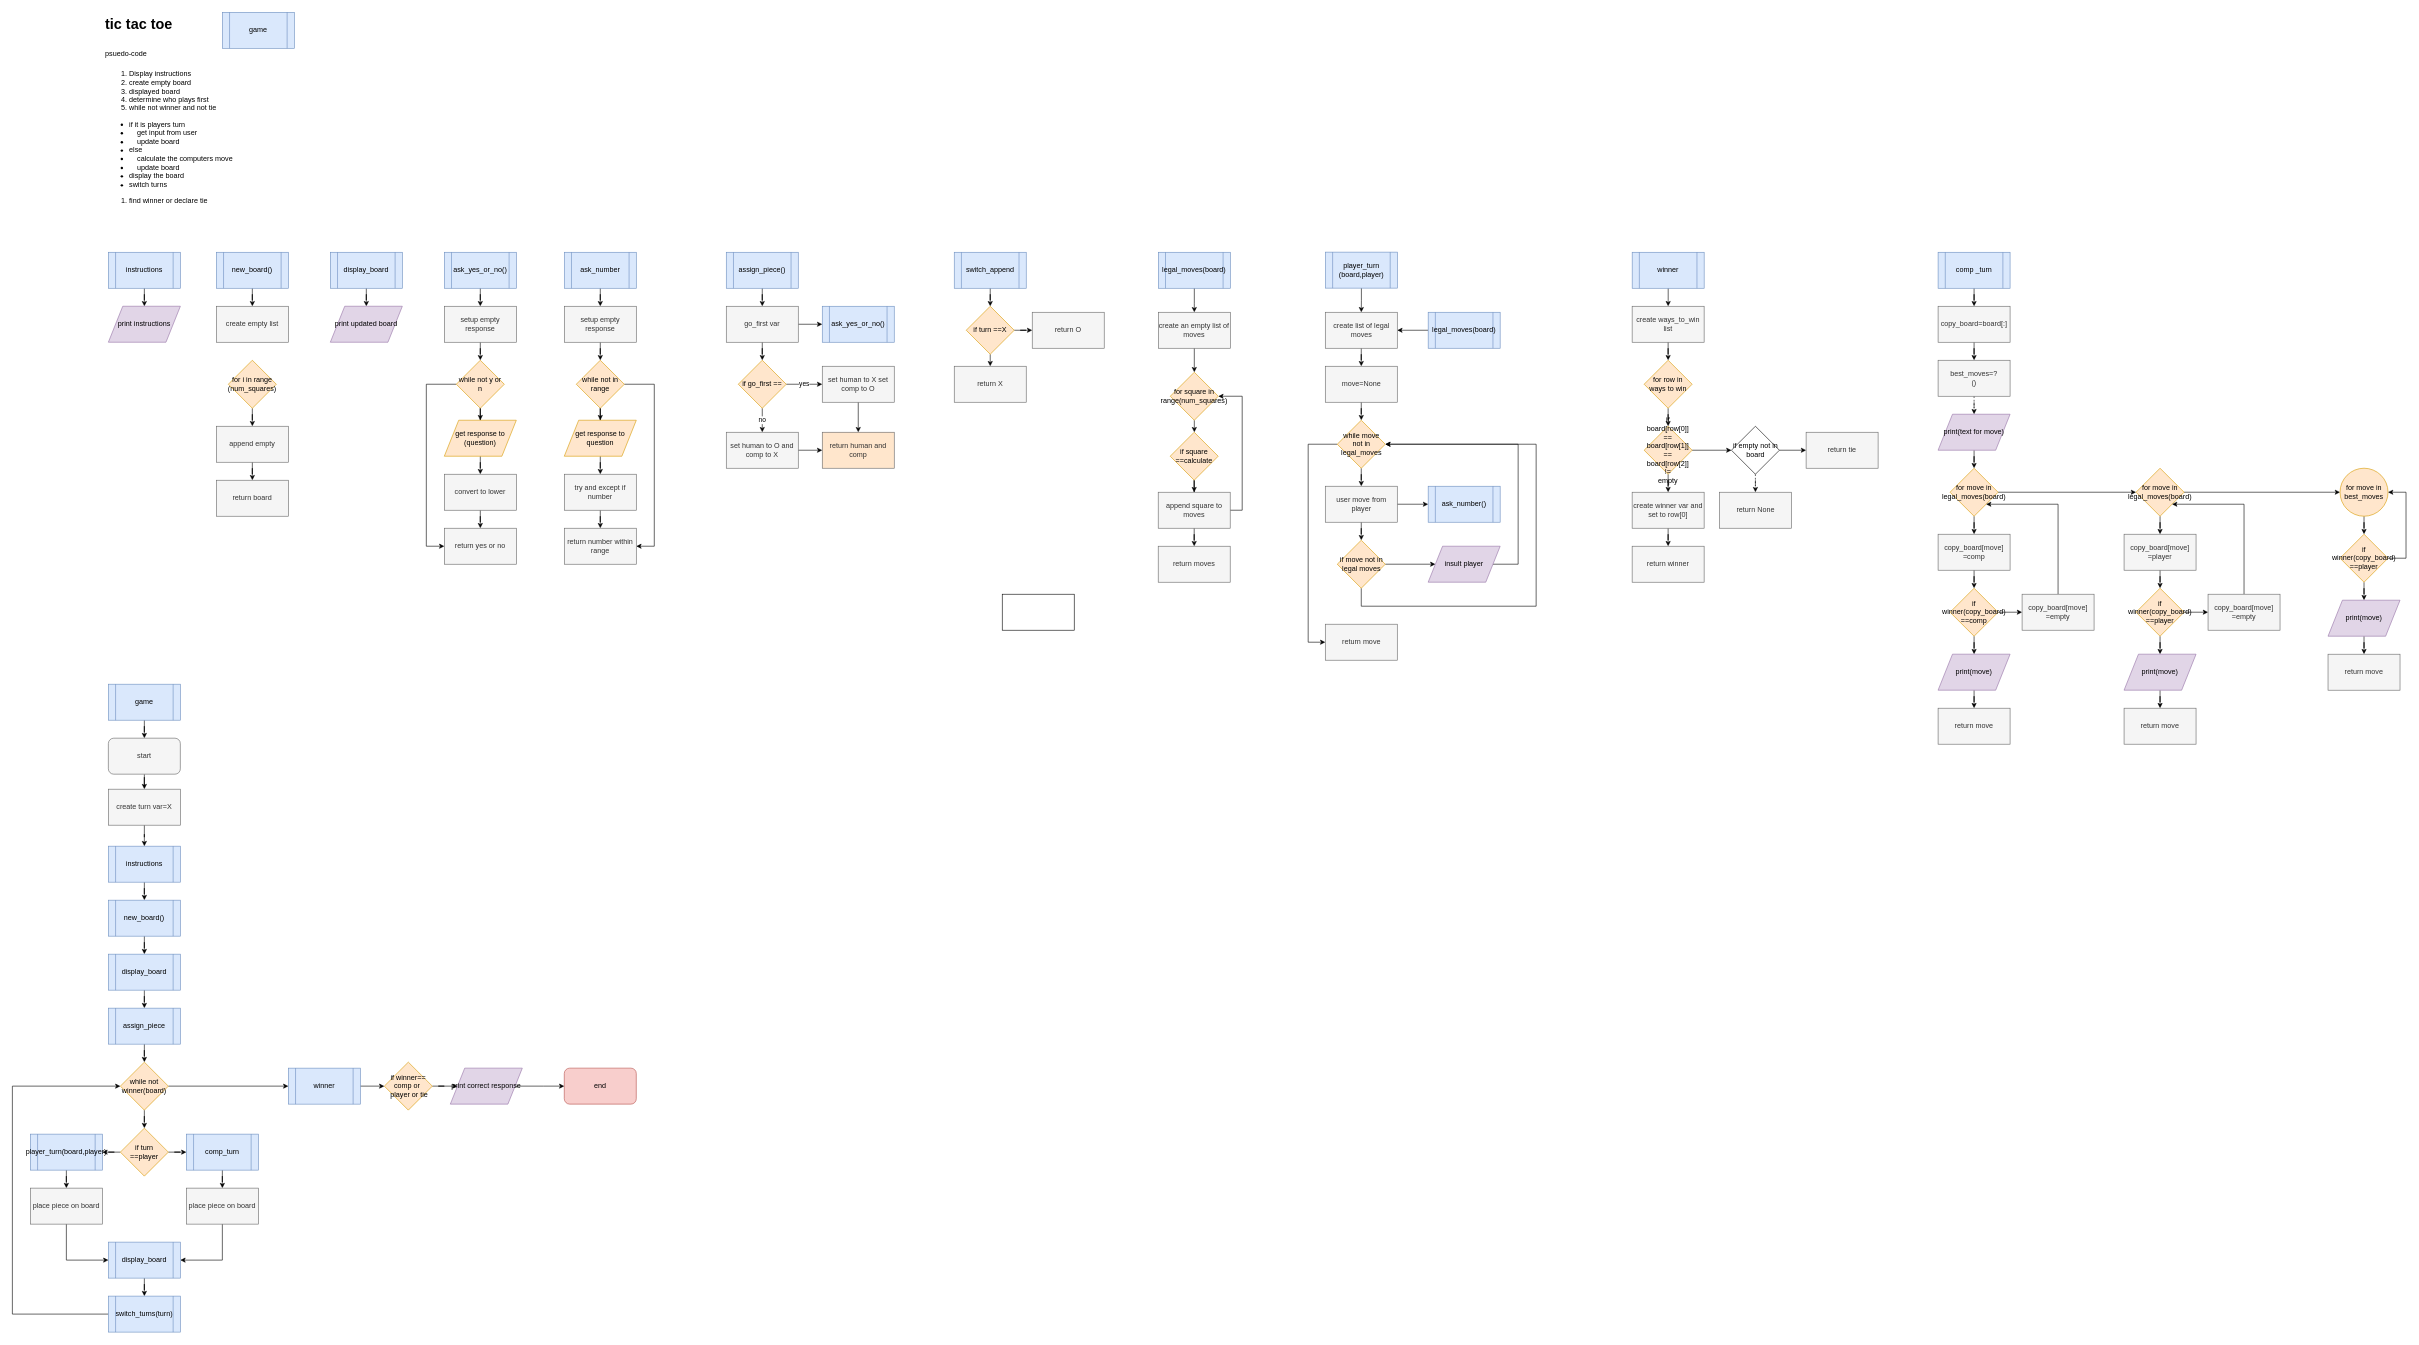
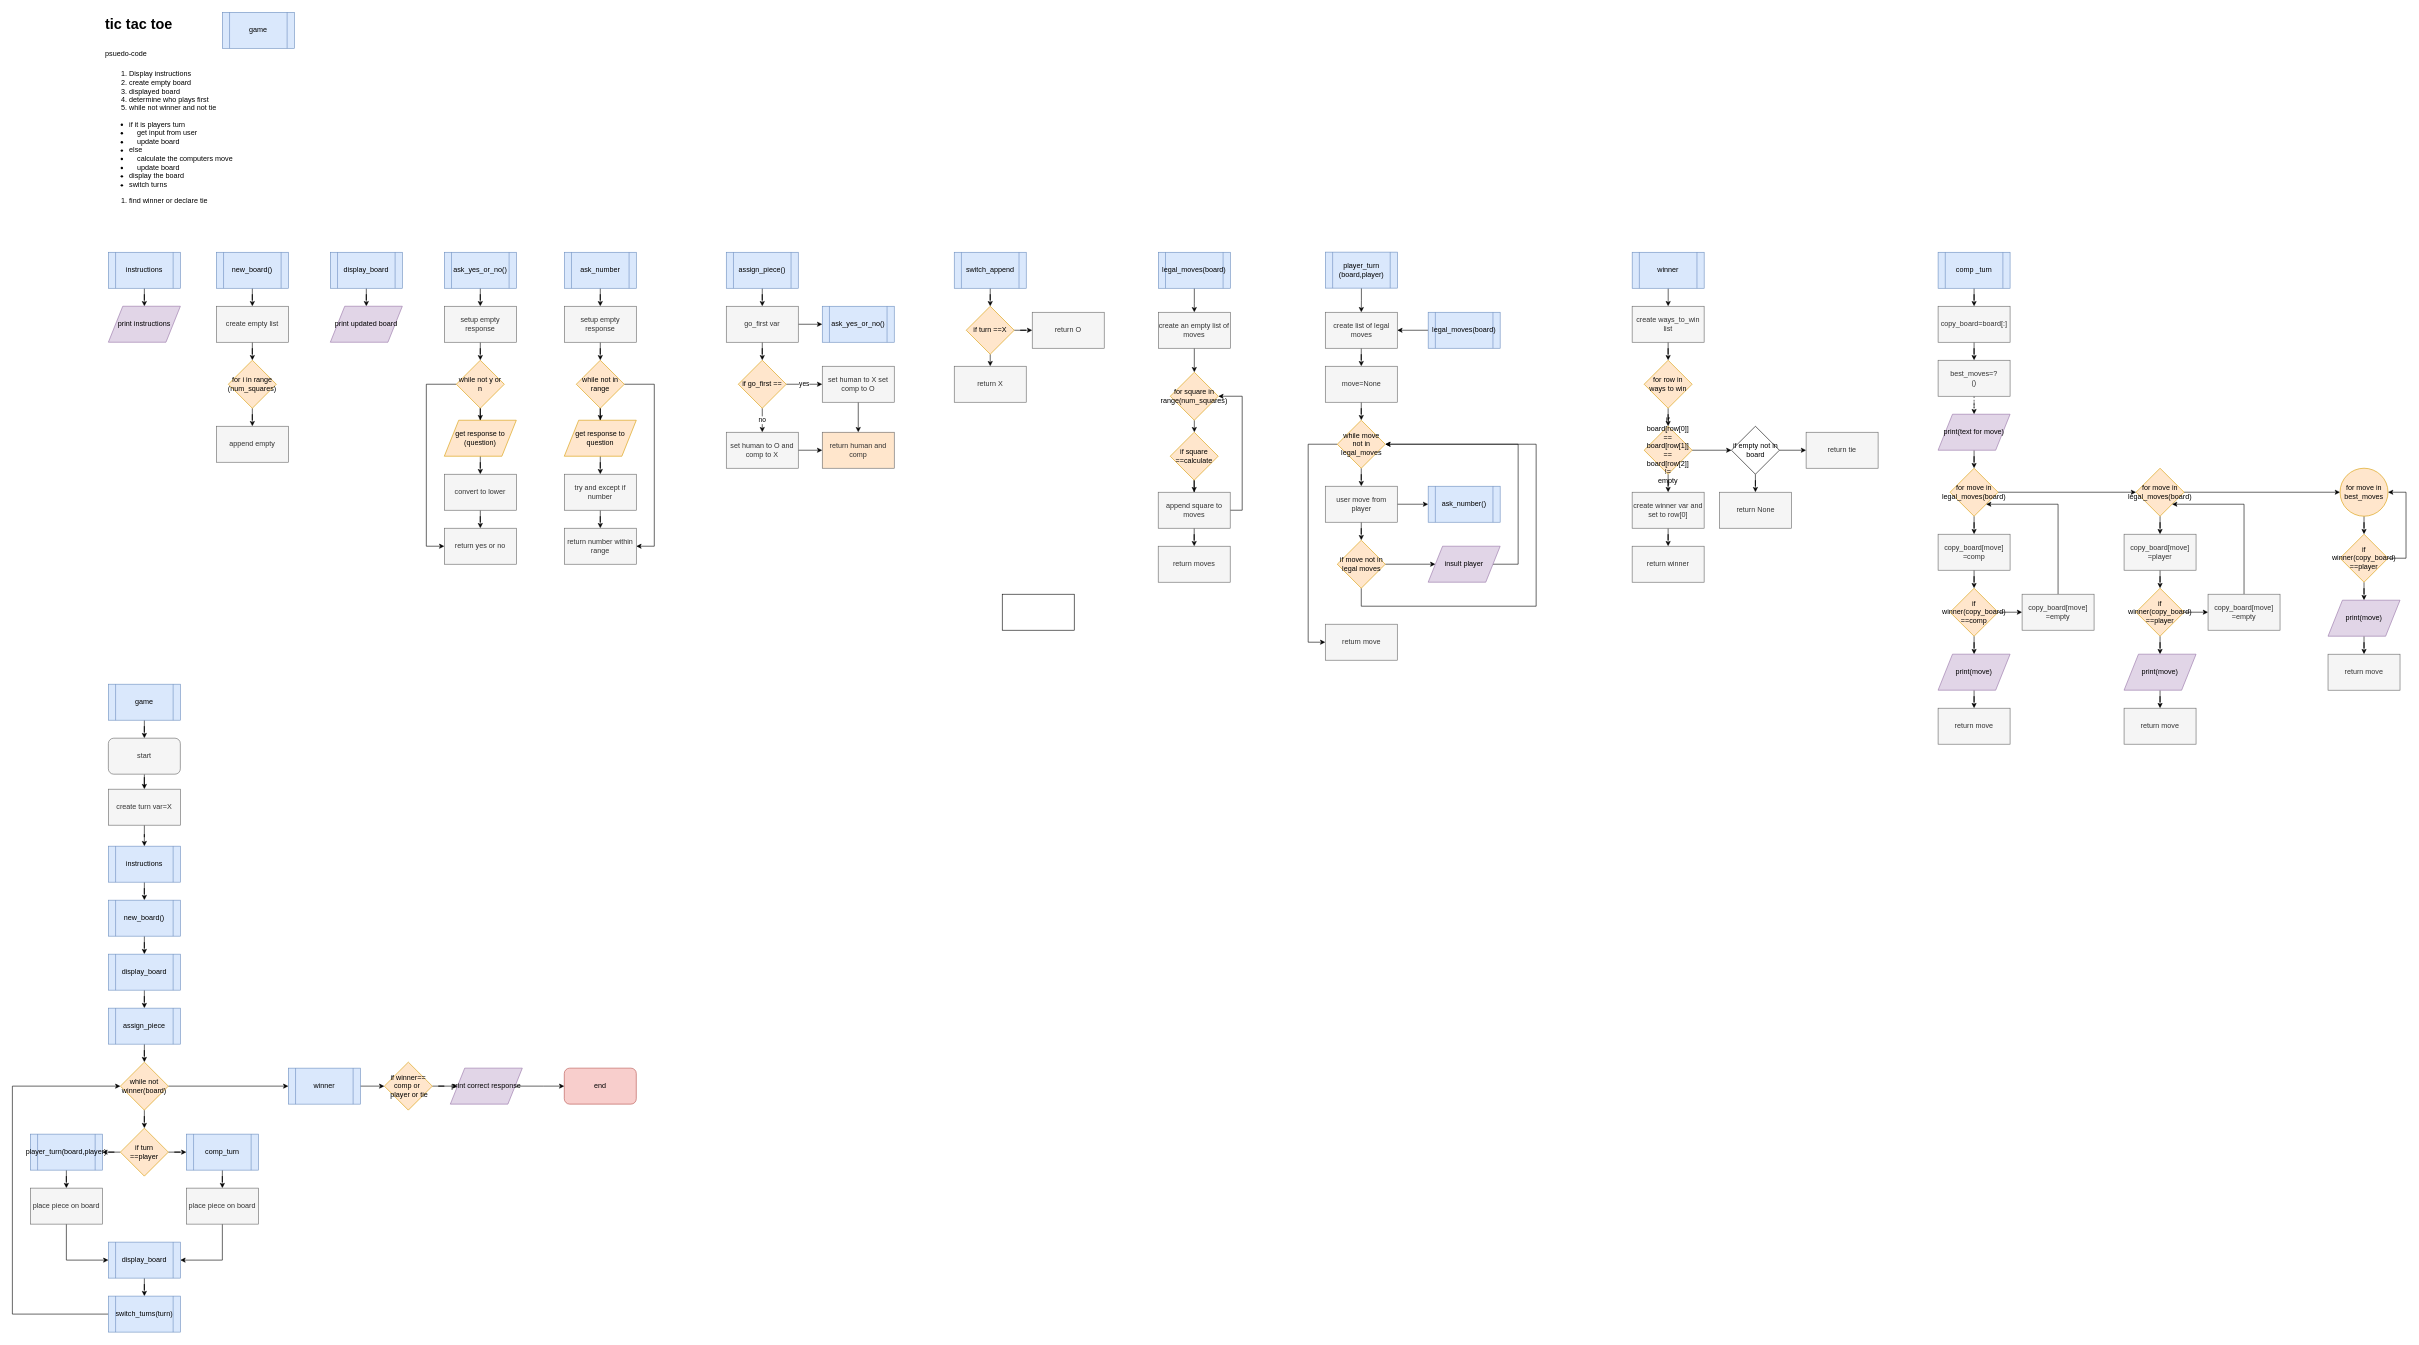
edge "create empty list" -> "for i in range (num_squares)": added
edge "append empty" -> "return board": removed
edge "if empty not in board" -> "return None": style dashed -> solid
node "return board": removed
